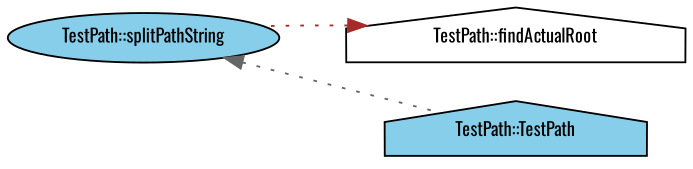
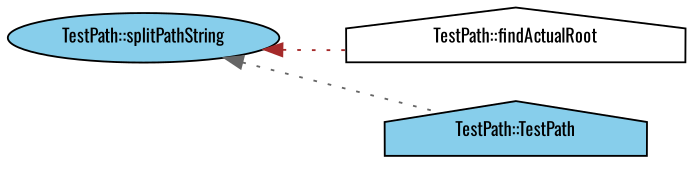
edge "TestPath::splitPathString" -> "TestPath::findActualRoot": reversed
